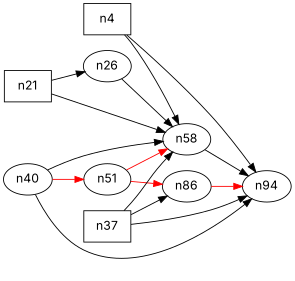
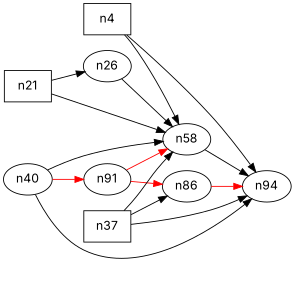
node "n51": label "n51" -> "n91"
